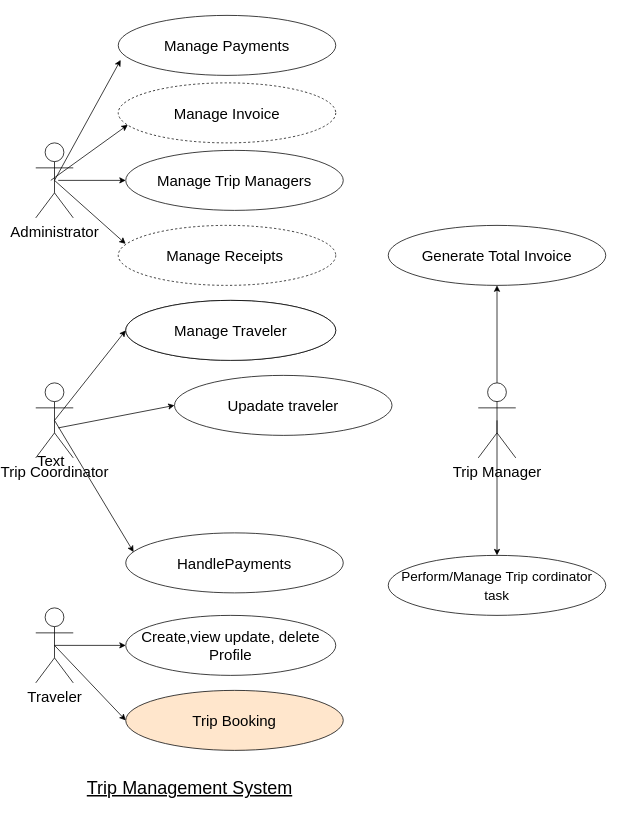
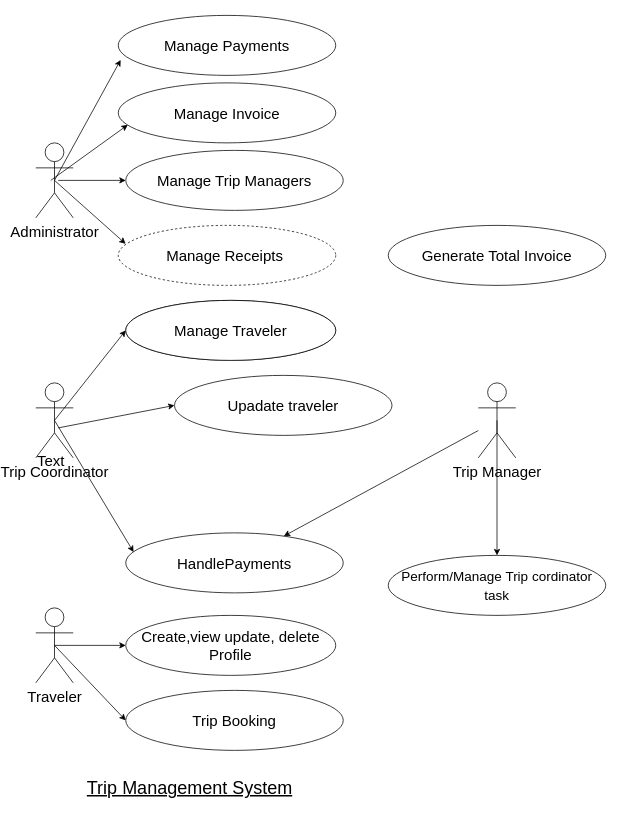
node "Manage Invoice": style dashed -> solid
edge "Trip Manager" -> "Generate Total Invoice": now "Trip Manager" -> "HandlePayments"
node "Trip Booking": fillcolor #ffe6cc -> #ffffff
